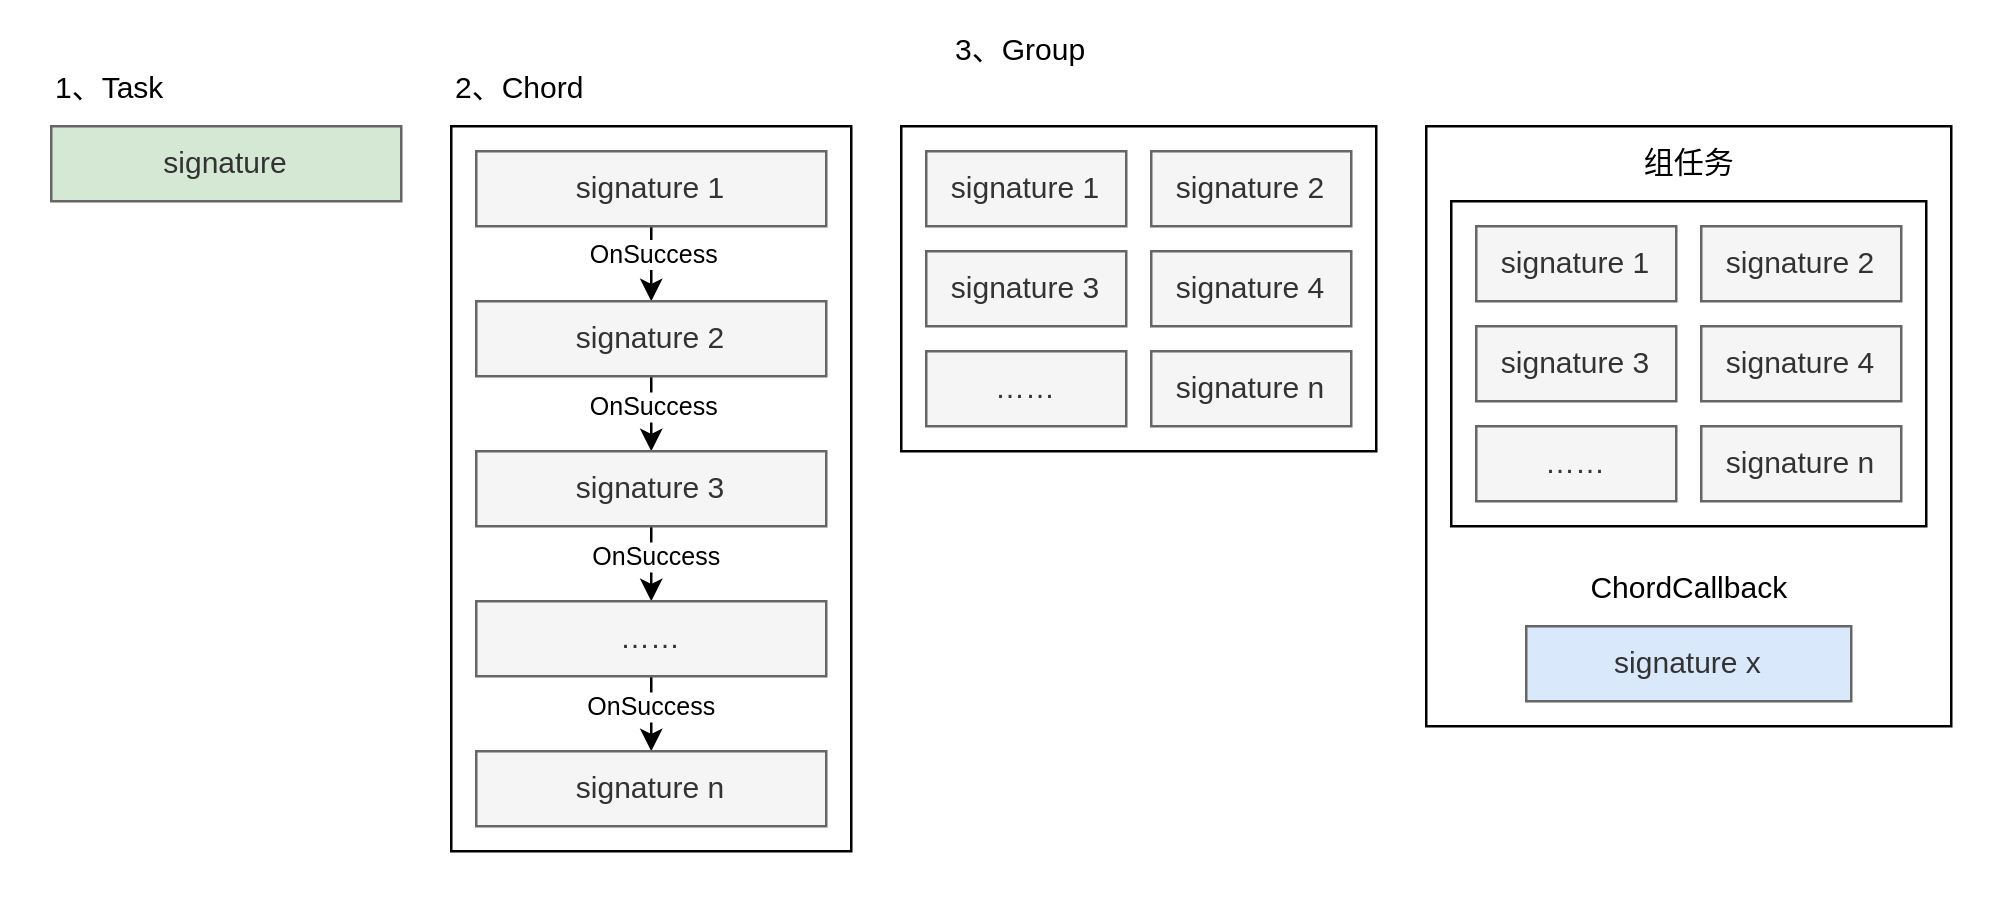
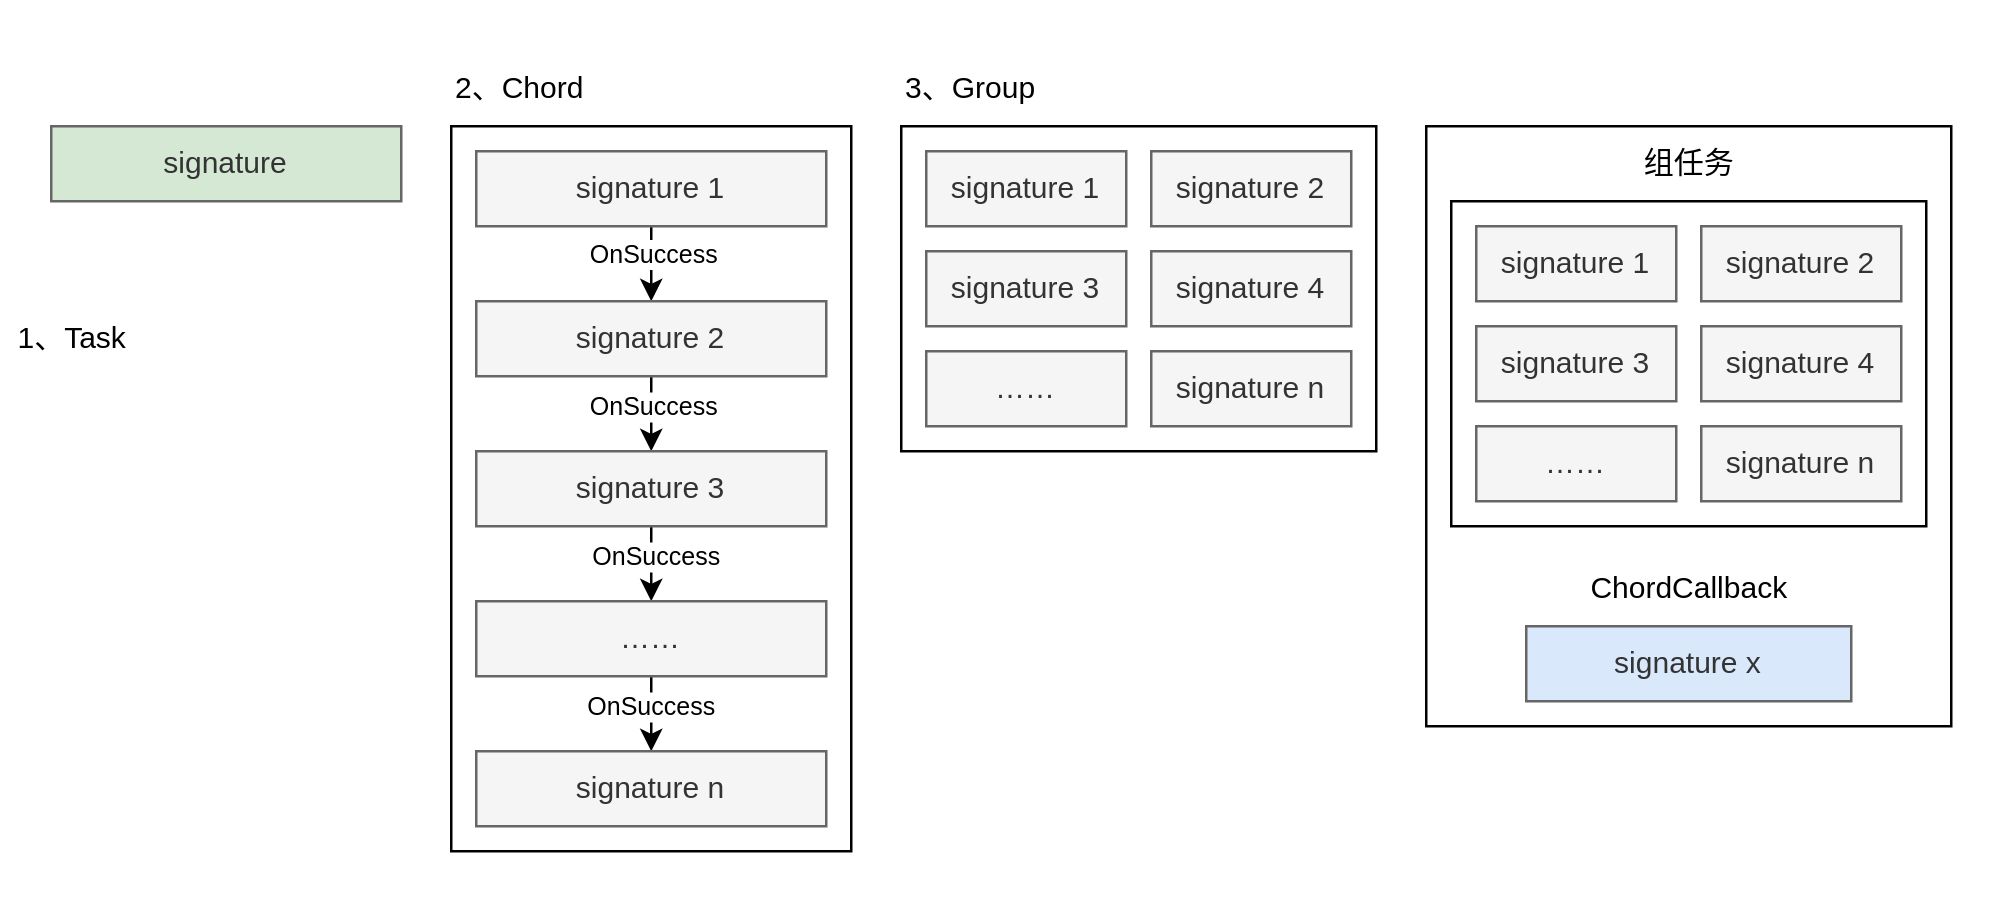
node "3、Group": moved (1051, 51) -> (1001, 89)
node "1、Task": moved (139, 89) -> (101, 339)
